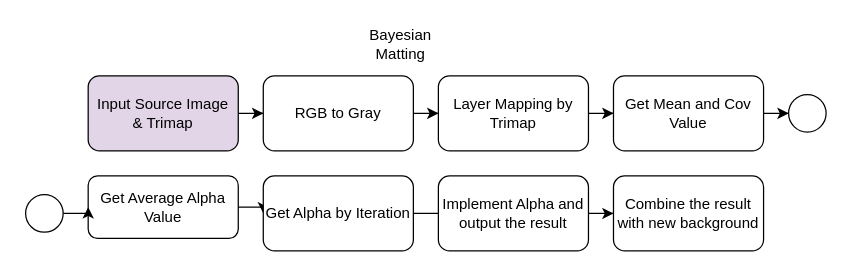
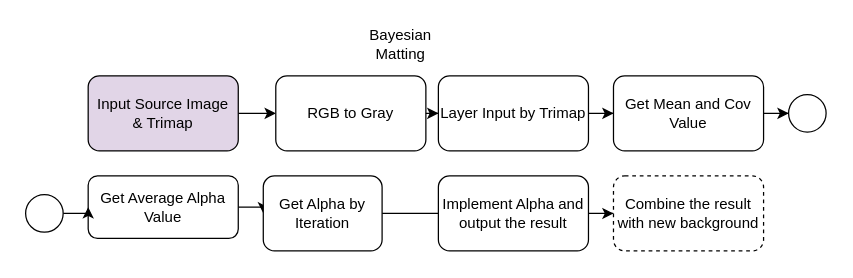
node "RGB to Gray": moved (338, 113) -> (351, 113)
node "Layer Mapping by Trimap": label "Layer Mapping by Trimap" -> "Layer Input by Trimap"
node "Get Alpha by Iteration": size 150x75 -> 119x75
node "Combine the result with new background": style solid -> dashed
